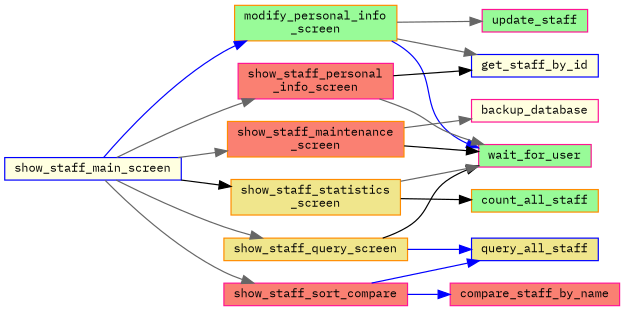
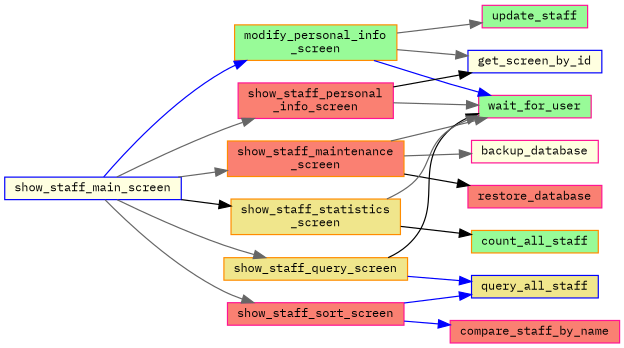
node "get_staff_by_id": label "get_staff_by_id" -> "get_screen_by_id"
edge "show_staff_maintenance _screen" -> "wait_for_user": color black -> gray40
node "restore_database": added
node "show_staff_sort_compare": label "show_staff_sort_compare" -> "show_staff_sort_screen"
